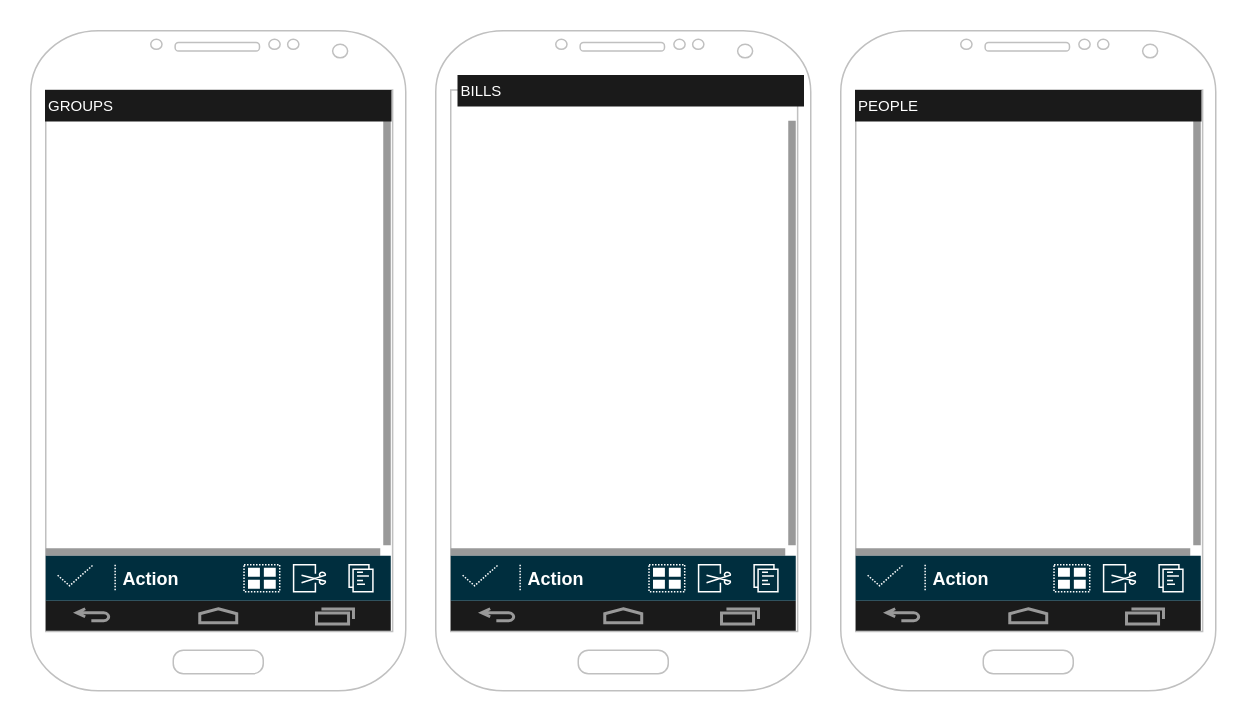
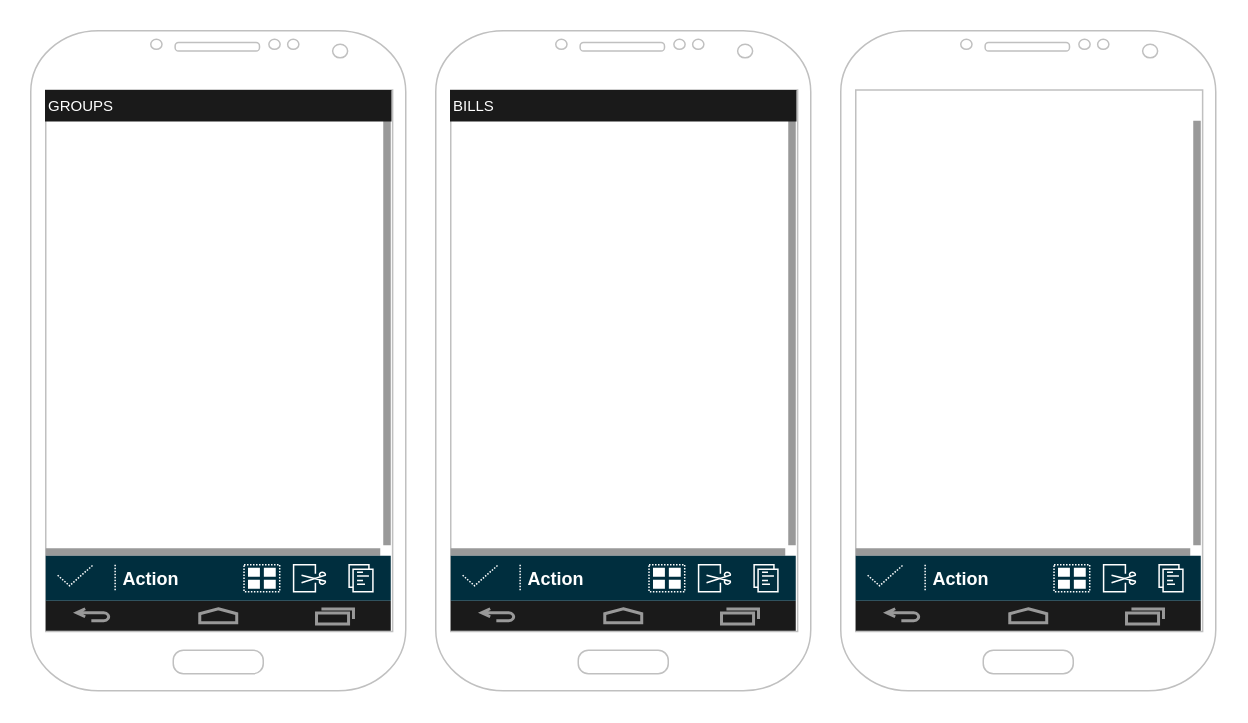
node "BILLS": moved (631, 91) -> (623, 106)
node "PEOPLE": removed
